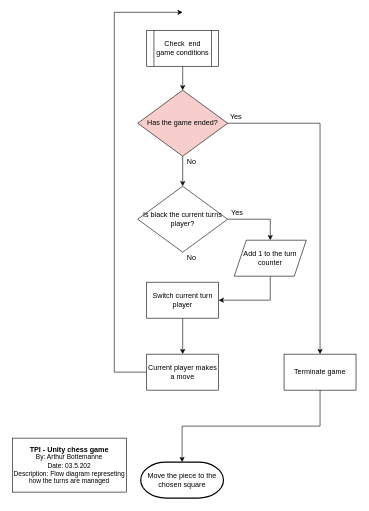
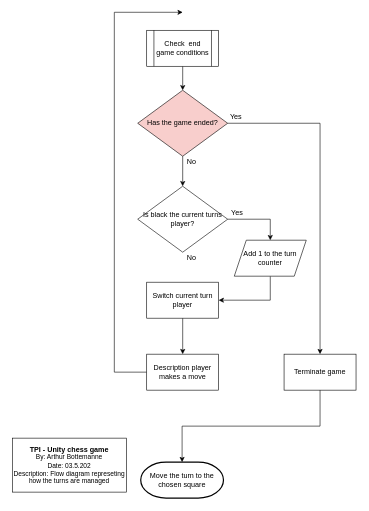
node "Current player makes a move": label "Current player makes a move" -> "Description player makes a move"
node "Move the piece to the chosen square": label "Move the piece to the chosen square" -> "Move the turn to the chosen square"
